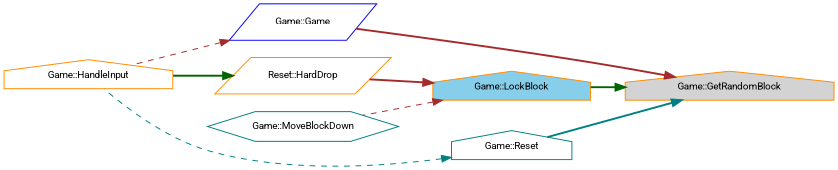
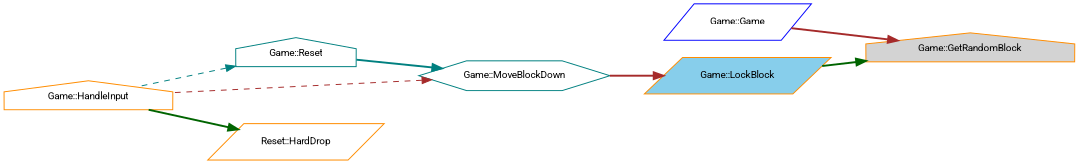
edge "Game::HandleInput" -> "Game::Game": now "Game::HandleInput" -> "Game::MoveBlockDown"
edge "Reset::HardDrop" -> "Game::LockBlock": removed
node "Game::LockBlock": shape house -> parallelogram
edge "Game::MoveBlockDown" -> "Game::LockBlock": style dashed -> bold
edge "Game::Reset" -> "Game::GetRandomBlock": now "Game::Reset" -> "Game::MoveBlockDown"
